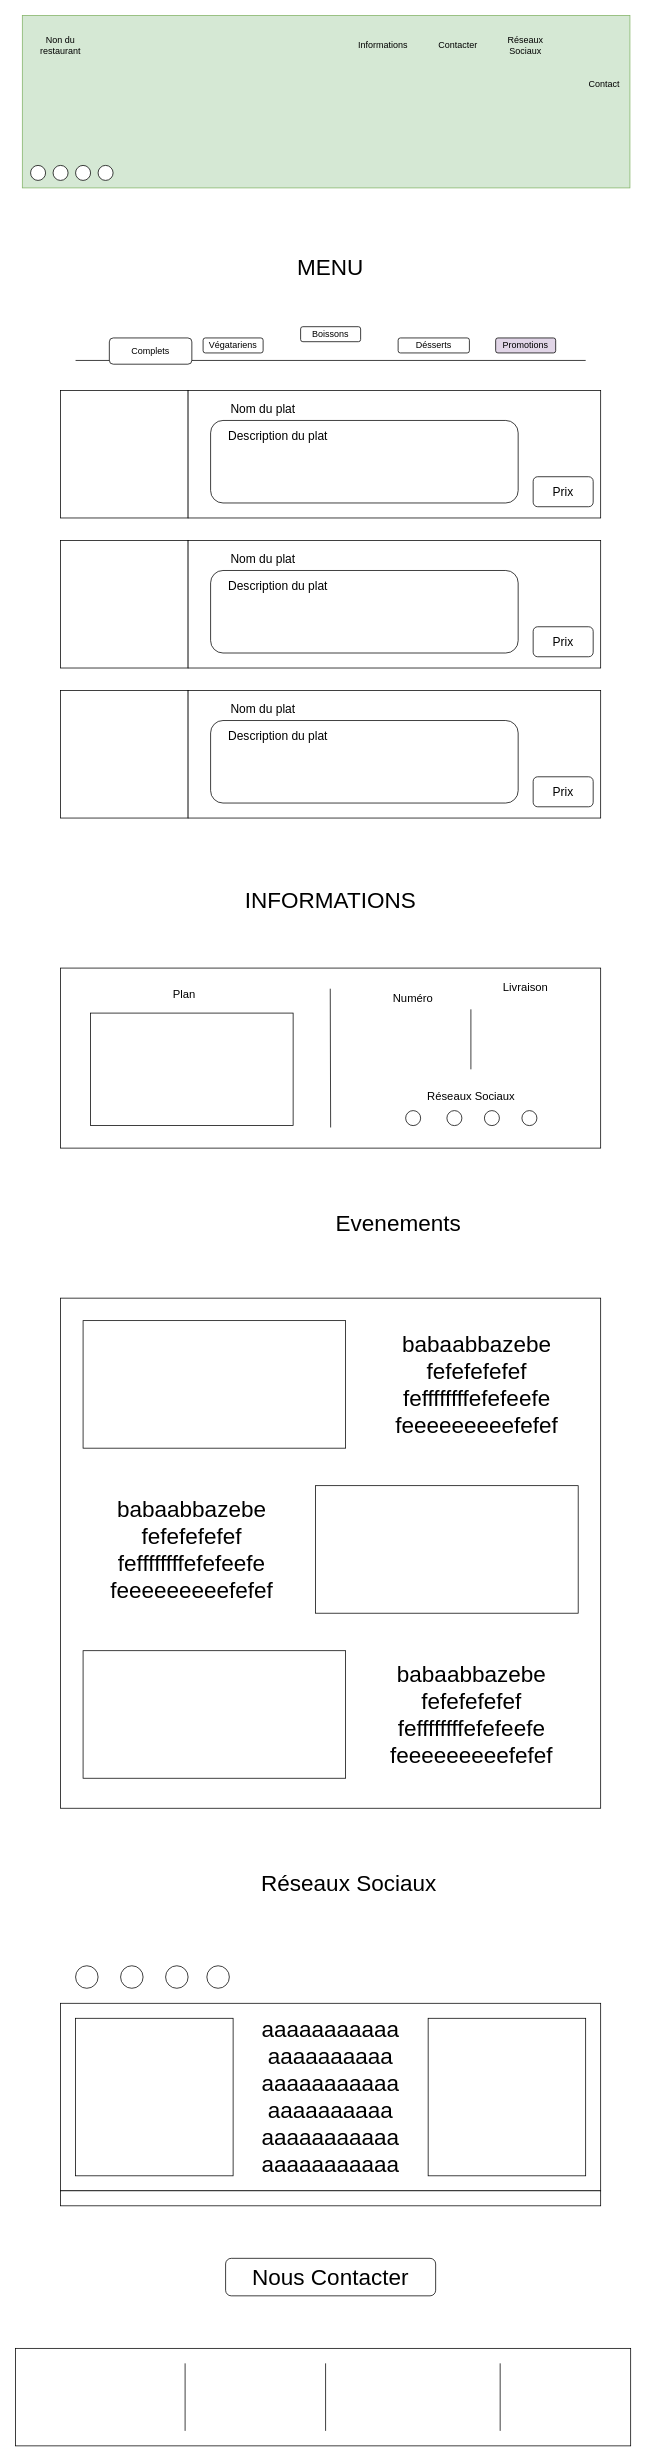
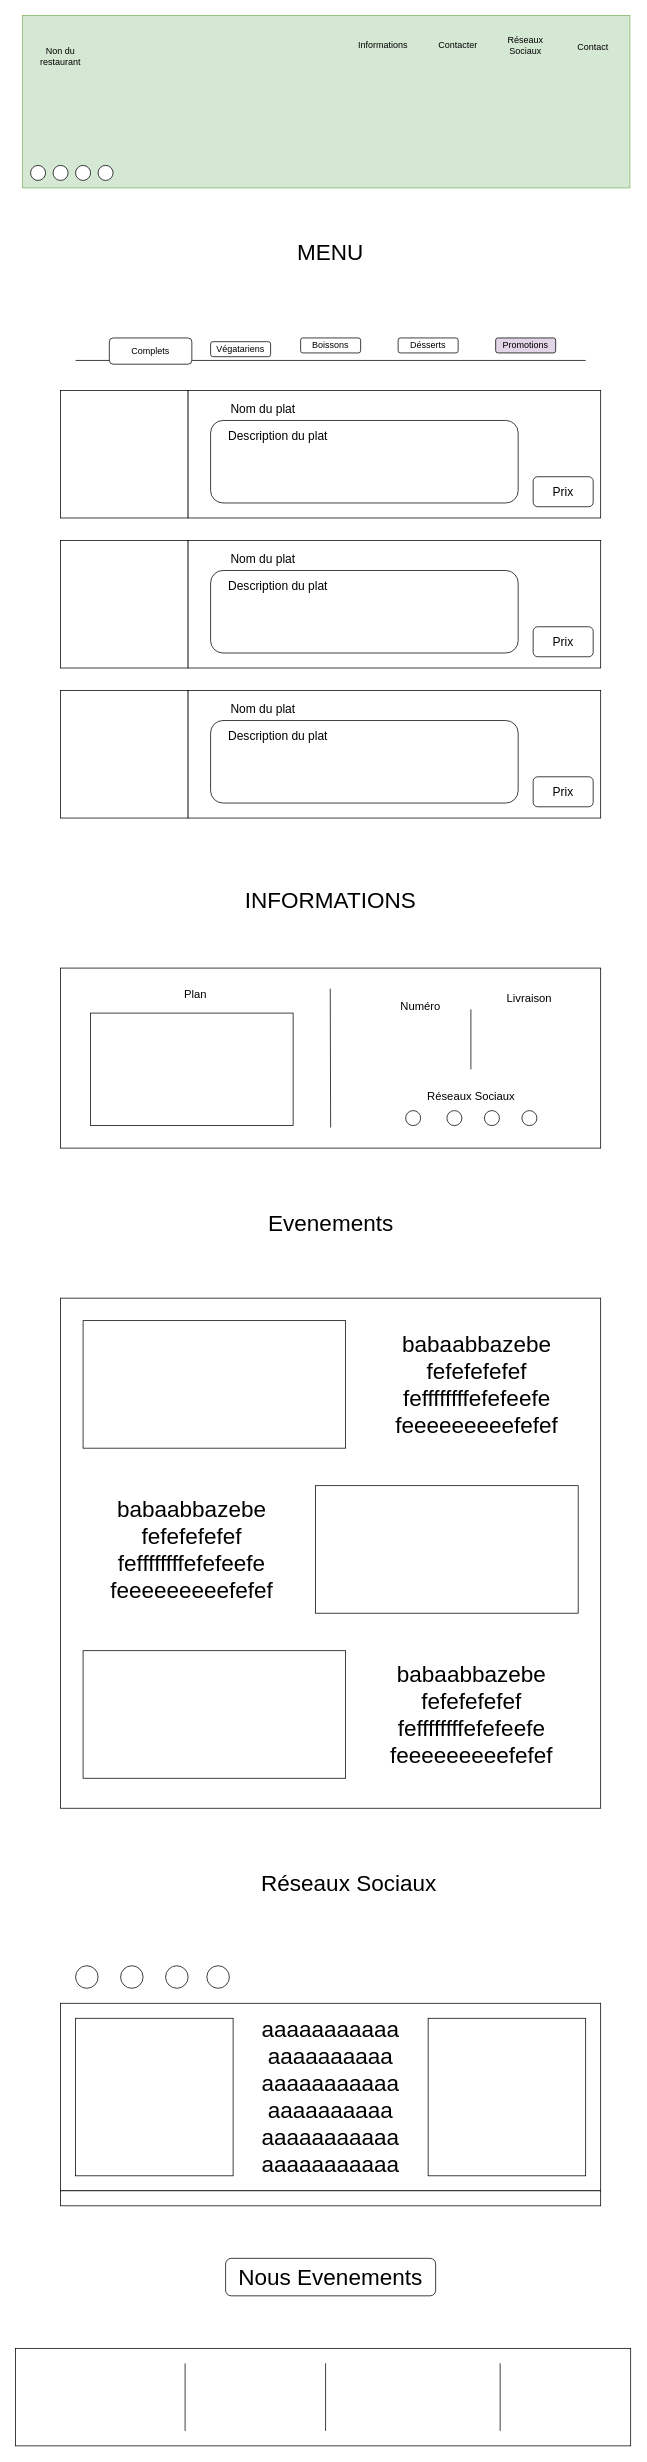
node "Non du restaurant": moved (60, 45) -> (60, 57)
node "Contact": moved (604, 83) -> (593, 45)
node "MENU": moved (330, 267) -> (330, 252)
node "Boissons": moved (330, 334) -> (330, 345)
node "Végatariens": moved (233, 345) -> (240, 349)
node "Désserts": size 71x15 -> 60x15
node "Livraison": moved (525, 987) -> (529, 998)
node "Plan": moved (184, 994) -> (195, 994)
node "Numéro": moved (413, 998) -> (420, 1005)
node "Evenements": moved (398, 1223) -> (330, 1223)
node "Nous Contacter": label "Nous Contacter" -> "Nous Evenements"
